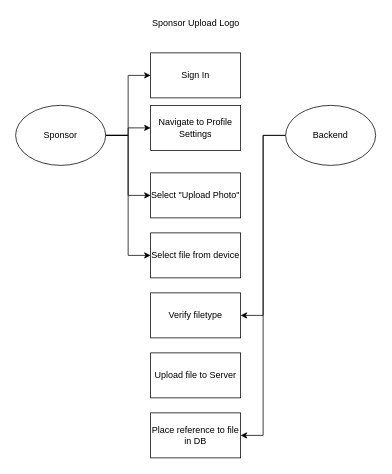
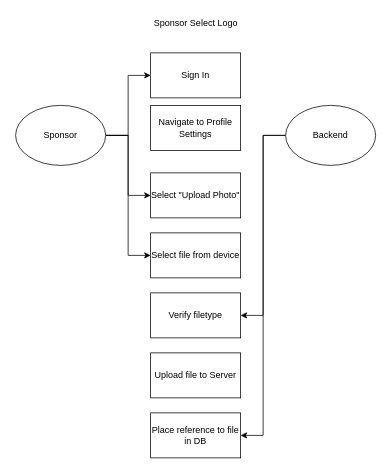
node "Sponsor Upload Logo": label "Sponsor Upload Logo" -> "Sponsor Select Logo"
edge "Sponsor" -> "Navigate to Profile Settings": removed
